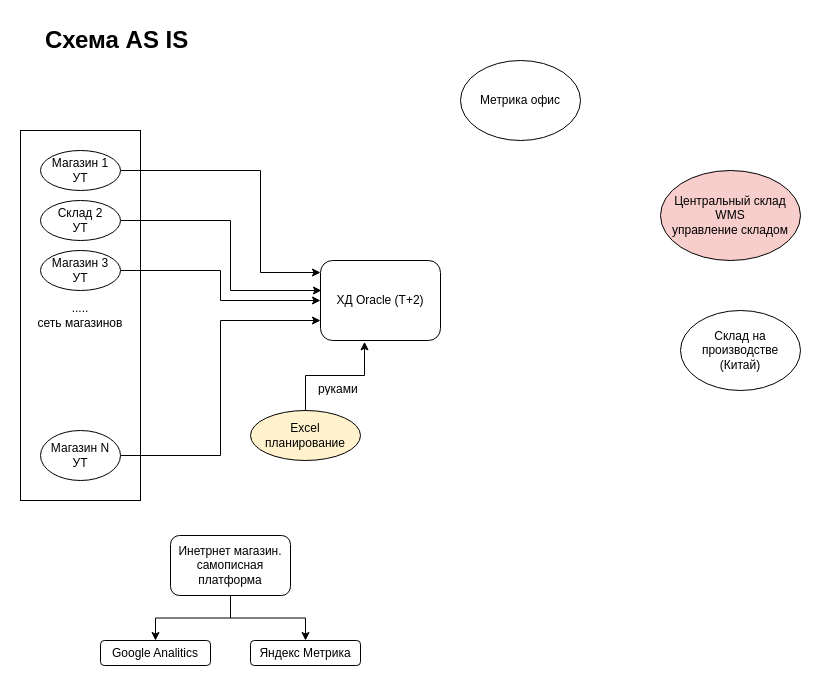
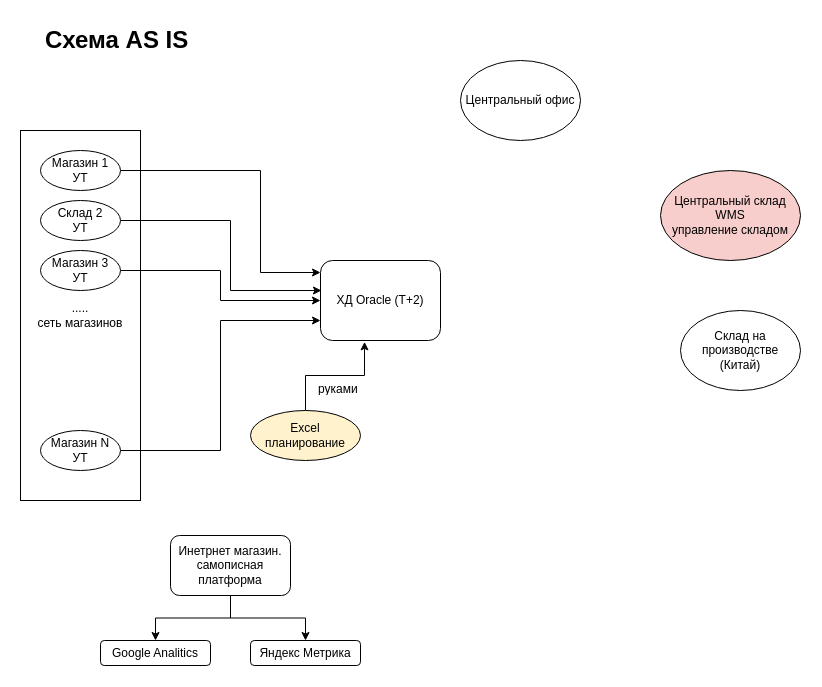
node "Метрика офис": label "Метрика офис" -> "Центральный офис"
node "Магазин N УТ": size 80x50 -> 80x40
